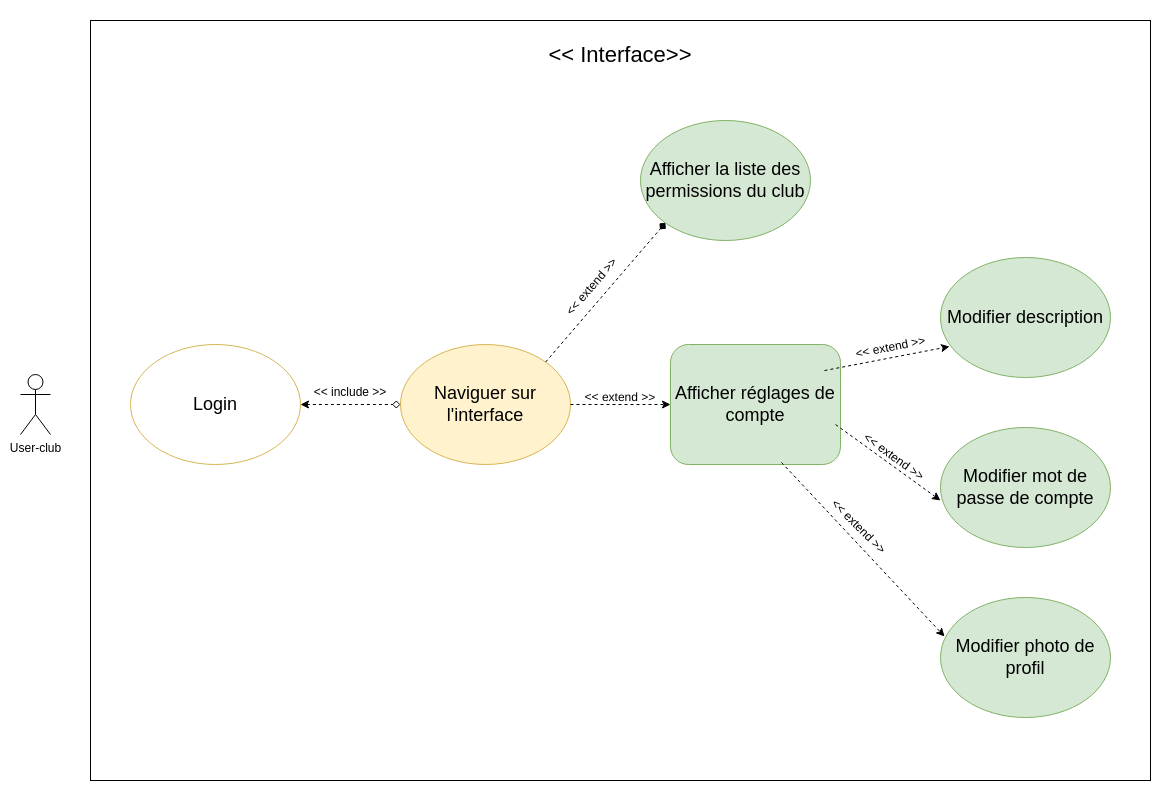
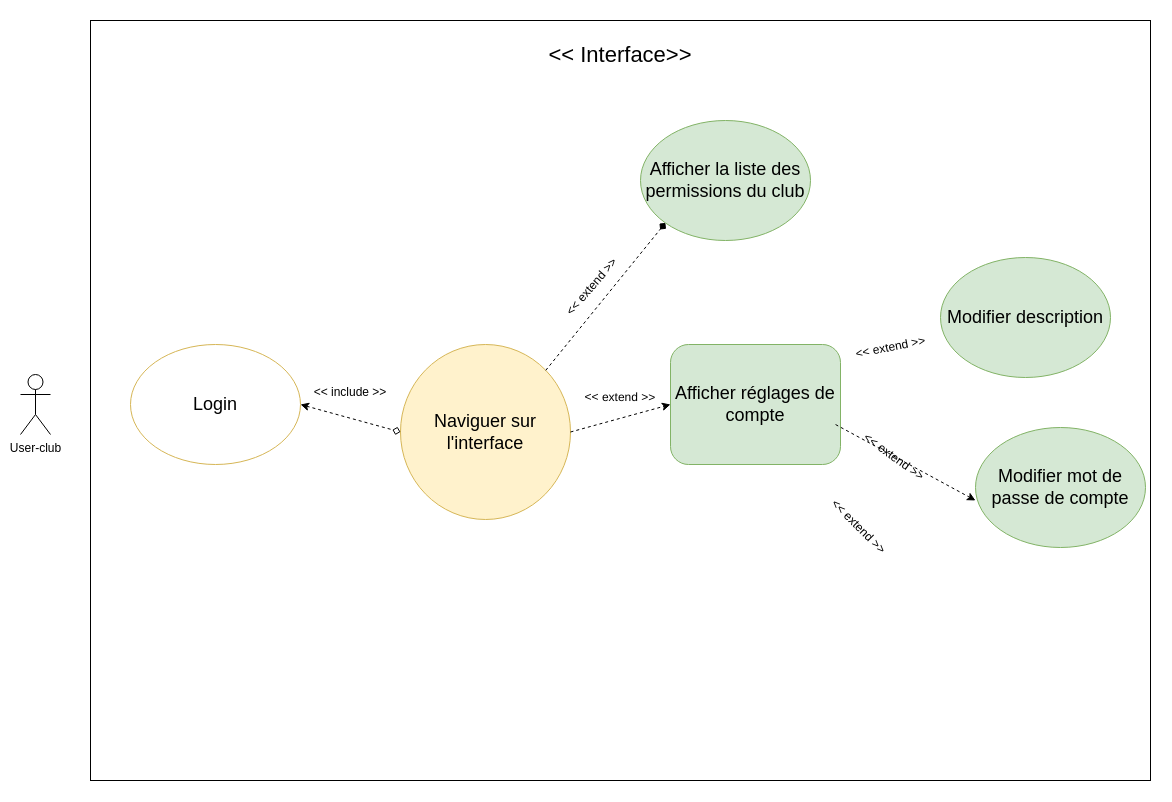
edge "Afficher réglages de compte" -> "Modifier description": removed
node "Naviguer sur l'interface": size 170x120 -> 170x175
node "Modifier mot de passe de compte": moved (1026, 488) -> (1061, 488)
edge "Afficher réglages de compte" -> "Modifier photo de profil": removed
node "Modifier photo de profil": removed
